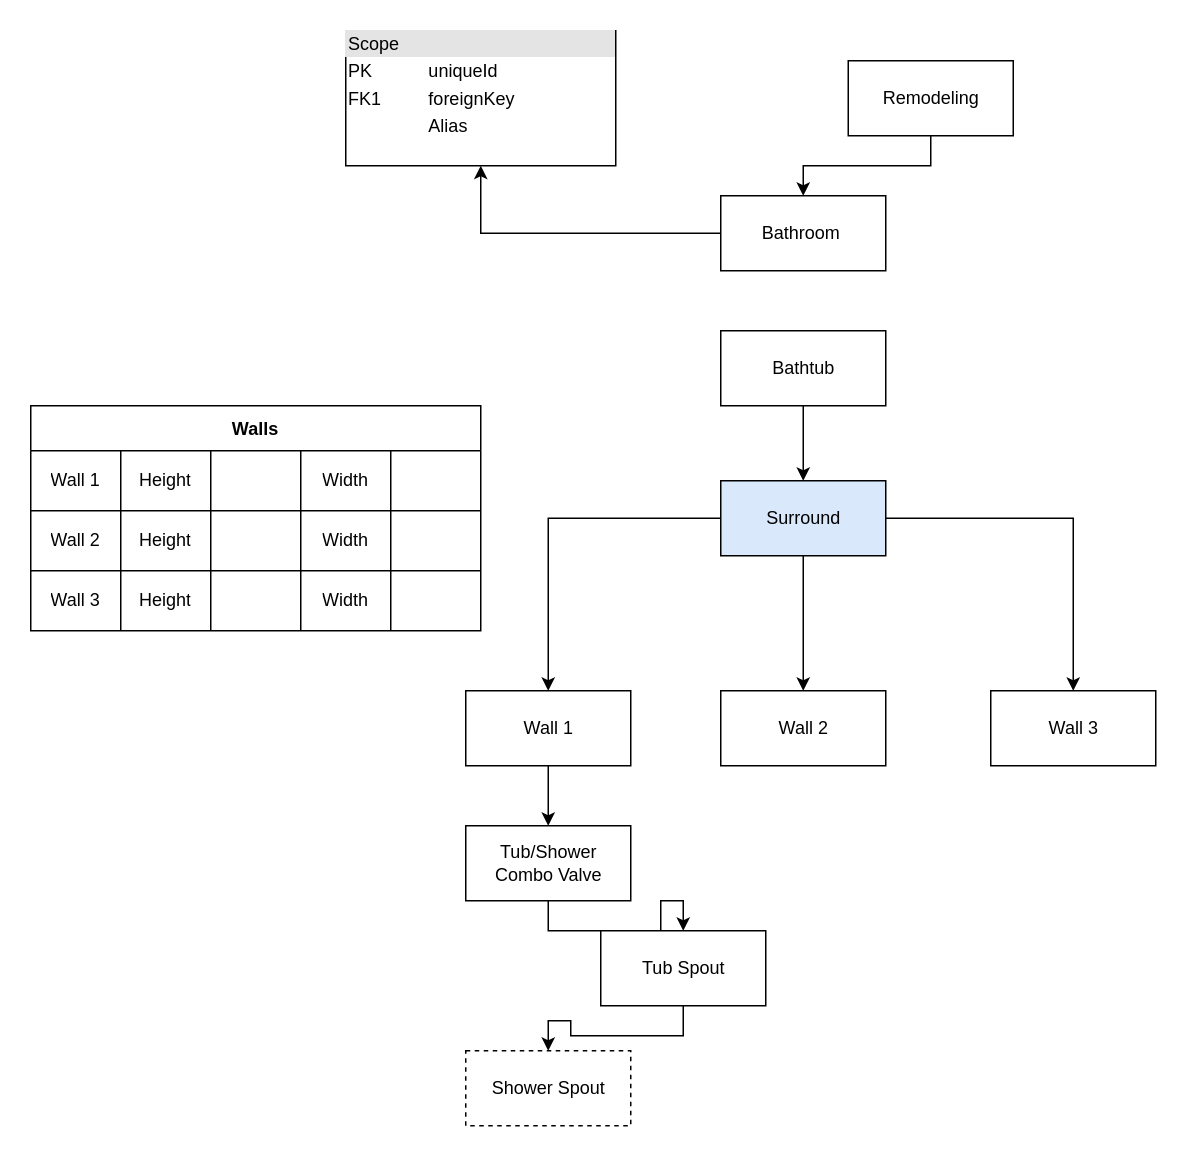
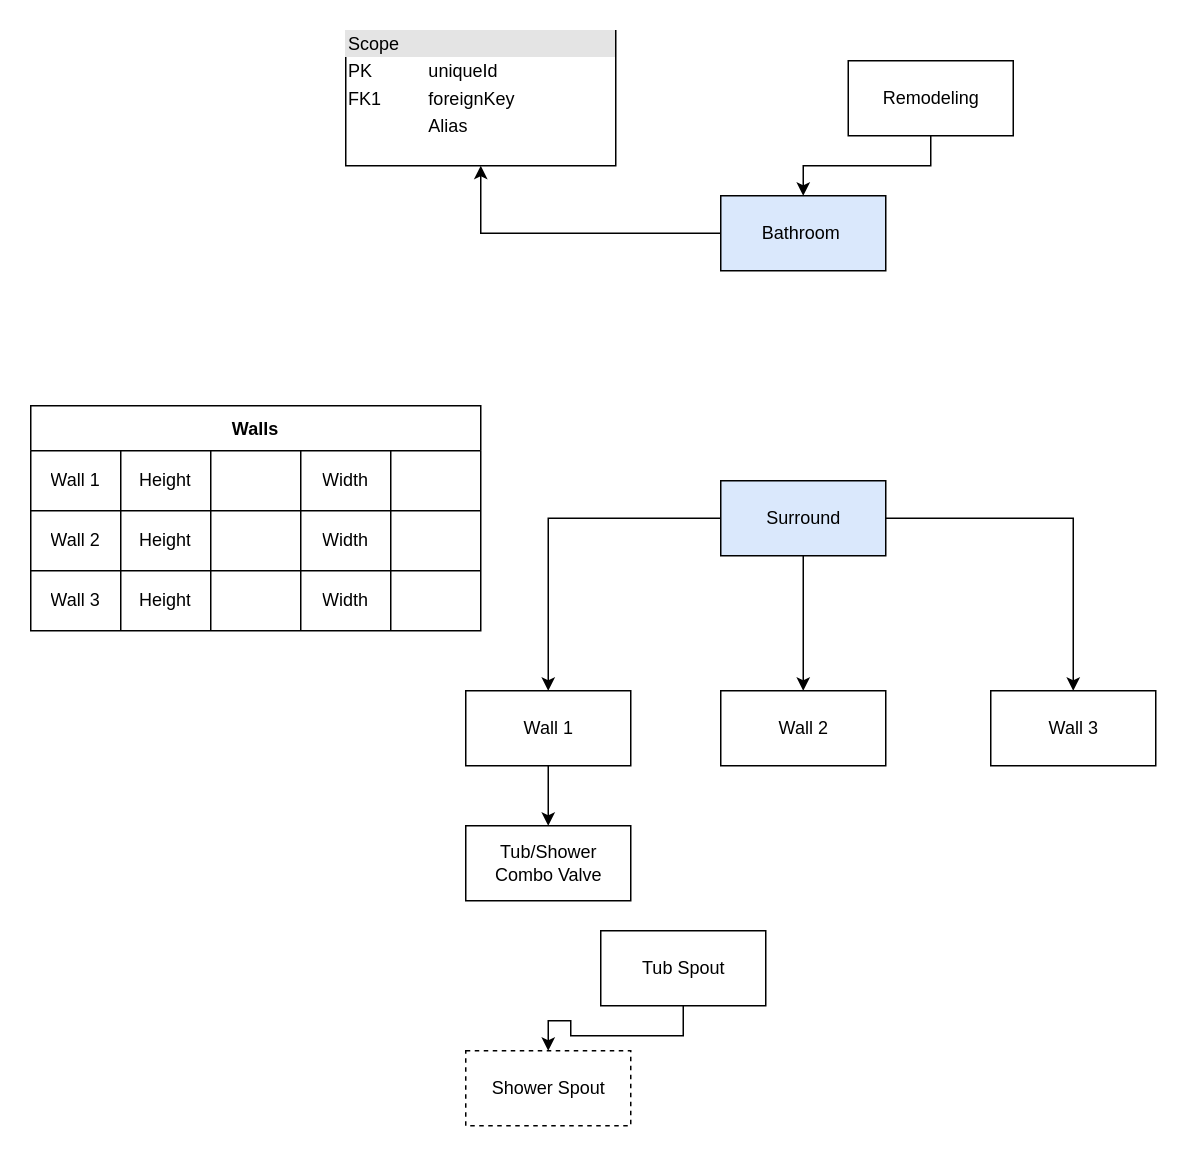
node "Bathroom": fillcolor #ffffff -> #dae8fc
node "Bathtub": removed
edge "Bathtub" -> "Surround": removed
edge "Tub/Shower Combo Valve" -> "Tub Spout": removed
